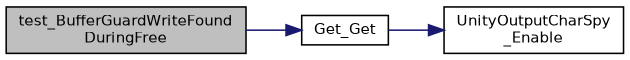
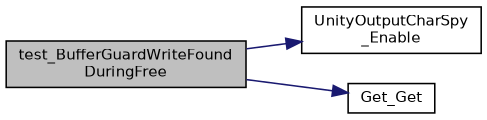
edge "Get_Get" -> "UnityOutputCharSpy _Enable": now "test_BufferGuardWriteFound DuringFree" -> "UnityOutputCharSpy _Enable"
